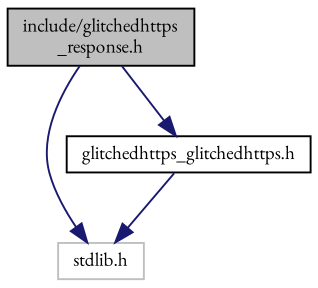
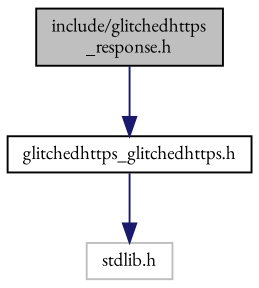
edge "include/glitchedhttps _response.h" -> "stdlib.h": removed
